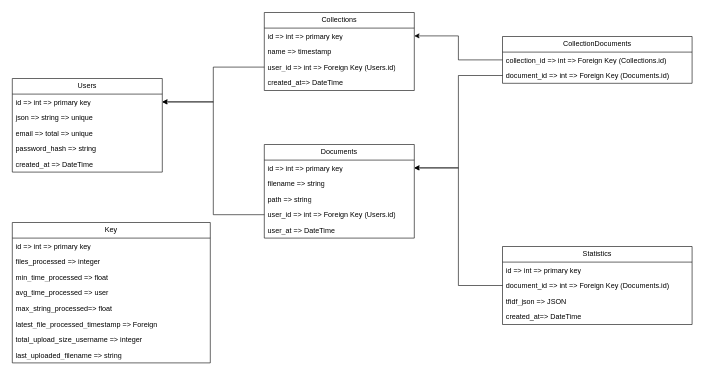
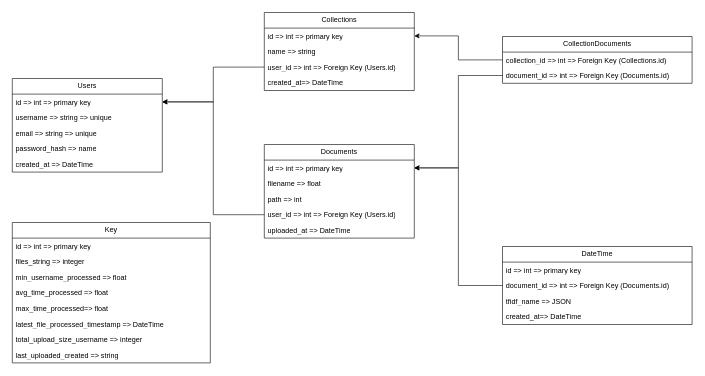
node "name => timestamp": label "name => timestamp" -> "name => string"
node "json => string => unique": label "json => string => unique" -> "username => string => unique"
node "email => total => unique": label "email => total => unique" -> "email => string => unique"
node "password_hash => string": label "password_hash => string" -> "password_hash => name"
node "filename => string": label "filename => string" -> "filename => float"
node "path => string": label "path => string" -> "path => int"
node "user_at => DateTime": label "user_at => DateTime" -> "uploaded_at => DateTime"
node "Statistics": label "Statistics" -> "DateTime"
node "files_processed => integer": label "files_processed => integer" -> "files_string => integer"
node "min_time_processed => float": label "min_time_processed => float" -> "min_username_processed => float"
node "avg_time_processed => user": label "avg_time_processed => user" -> "avg_time_processed => float"
node "tfidf_json => JSON": label "tfidf_json => JSON" -> "tfidf_name => JSON"
node "max_string_processed=> float": label "max_string_processed=> float" -> "max_time_processed=> float"
node "latest_file_processed_timestamp => Foreign": label "latest_file_processed_timestamp => Foreign" -> "latest_file_processed_timestamp => DateTime"
node "last_uploaded_filename => string": label "last_uploaded_filename => string" -> "last_uploaded_created => string"
